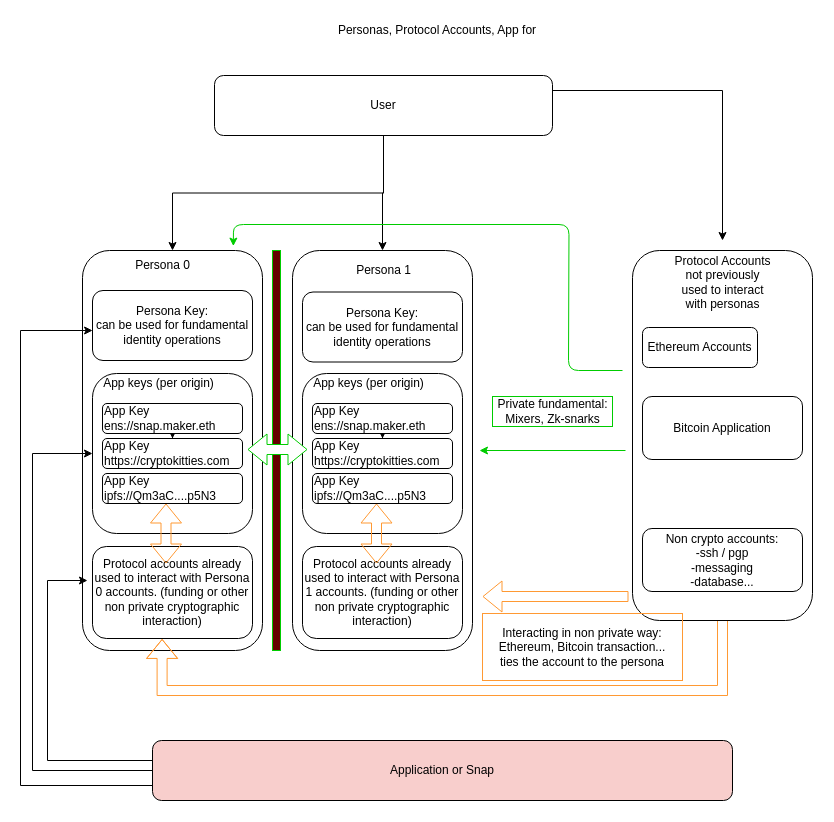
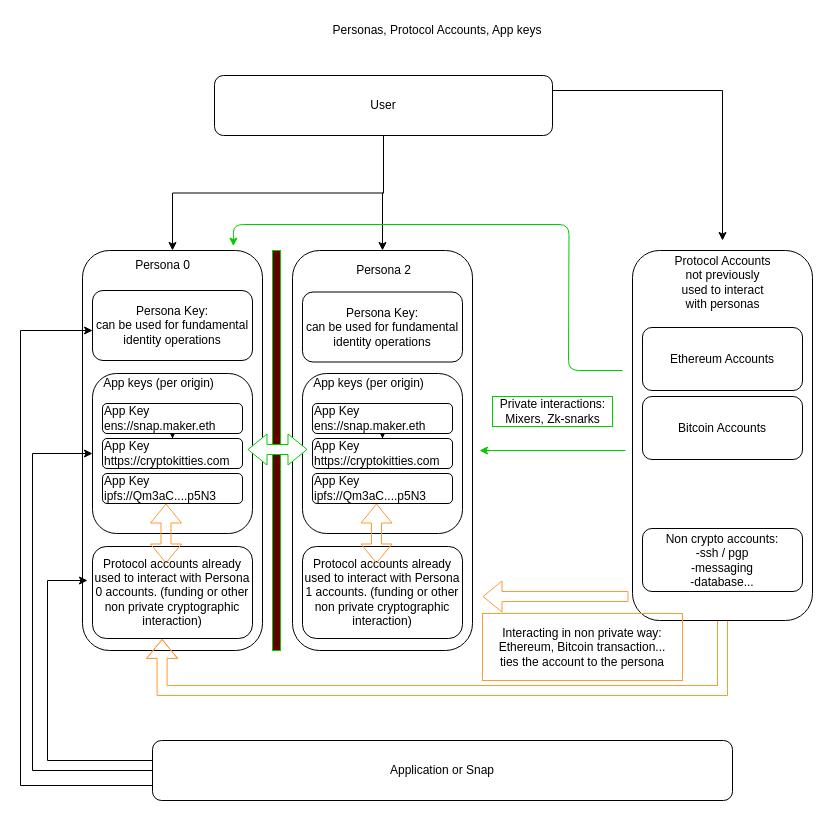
node "Personas, Protocol Accounts, App for": label "Personas, Protocol Accounts, App for" -> "Personas, Protocol Accounts, App keys"
node "Persona 1": label "Persona 1" -> "Persona 2"
node "Ethereum Accounts": size 115x40 -> 160x63
node "Private fundamental: Mixers, Zk-snarks": label "Private fundamental: Mixers, Zk-snarks" -> "Private interactions: Mixers, Zk-snarks"
node "Bitcoin Application": label "Bitcoin Application" -> "Bitcoin Accounts"
node "Application or Snap": fillcolor #f8cecc -> #ffffff
